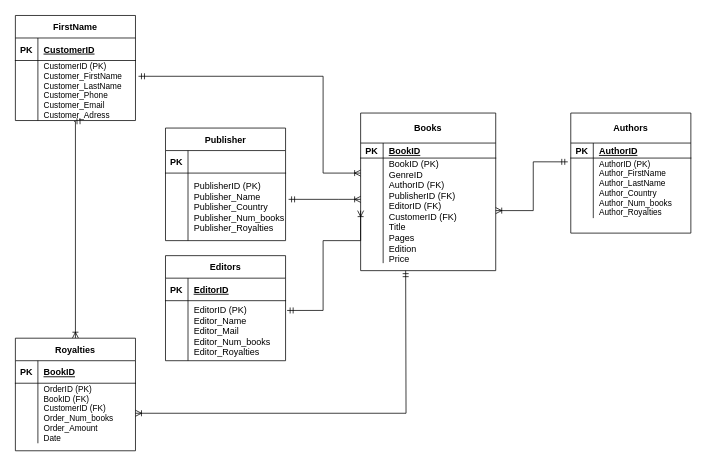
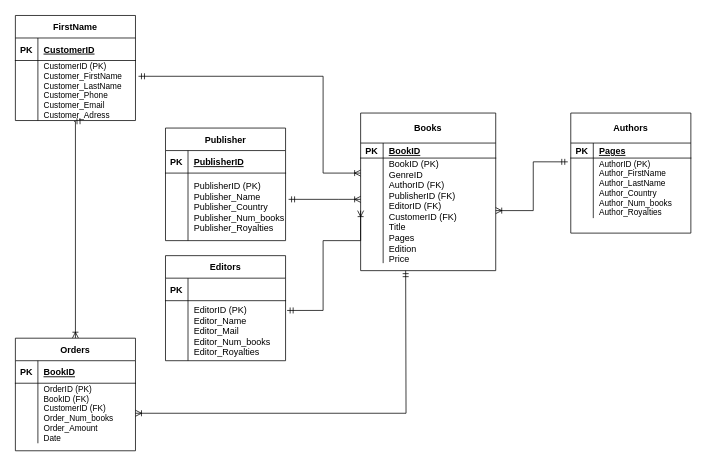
node "AuthorID": label "AuthorID" -> "Pages"
node "PublisherID": added
node "EditorID": removed
node "Royalties": label "Royalties" -> "Orders"
